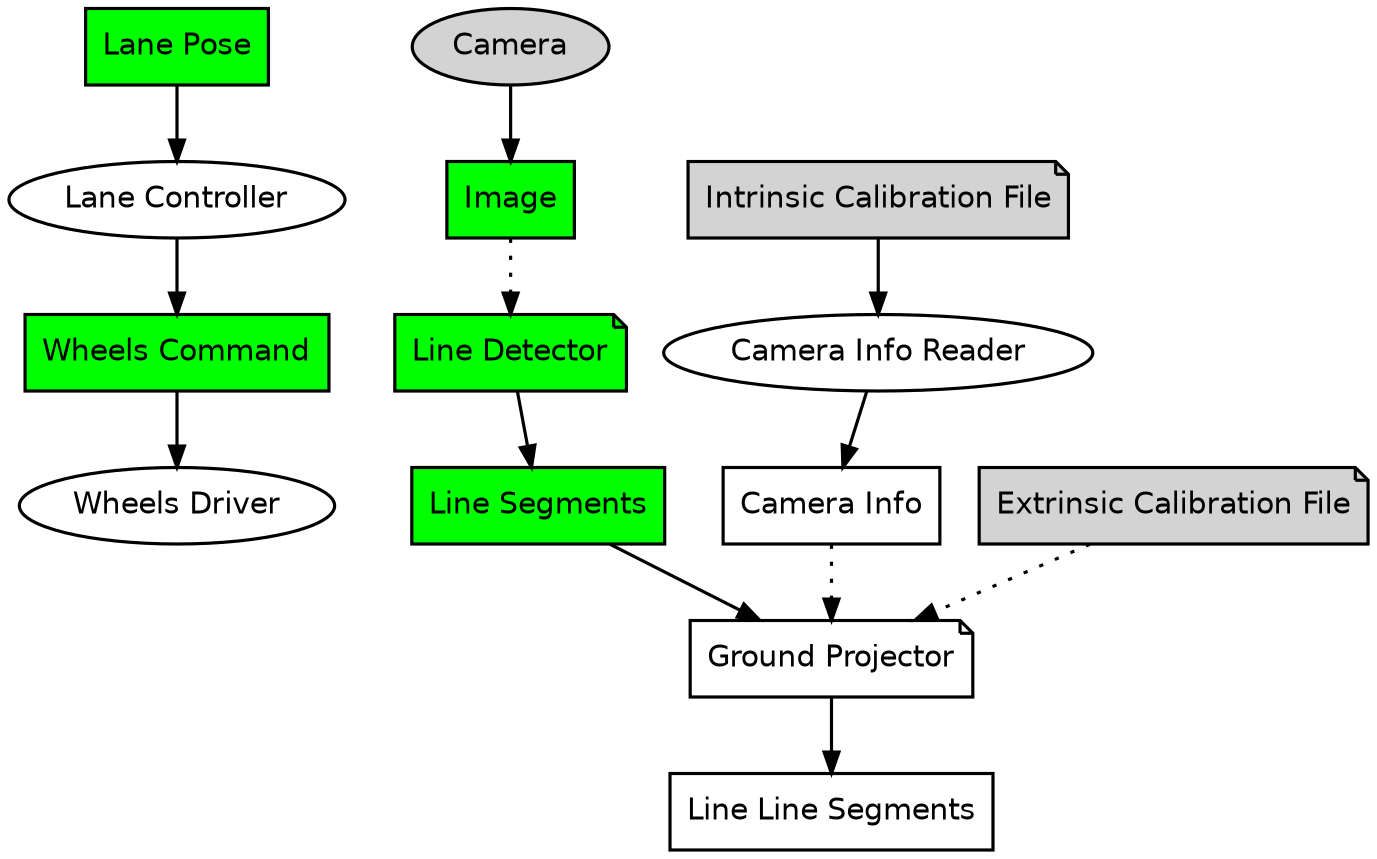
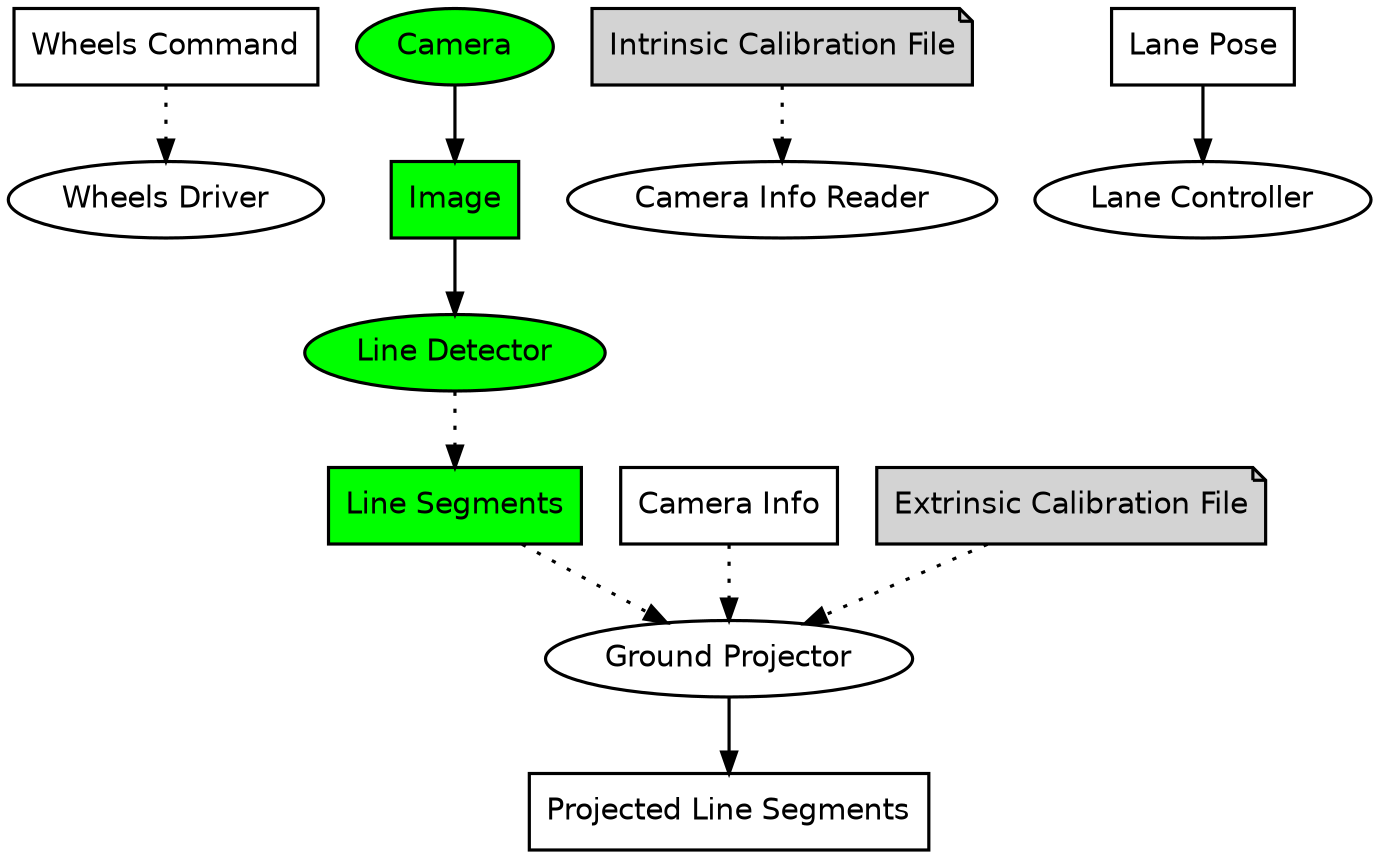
node "Lane Pose": fillcolor green -> white
node "Camera": fillcolor lightgrey -> green
edge "Lane Controller" -> "Wheels Command": removed
edge "Image" -> "Line Detector": style dotted -> solid
edge "Intrinsic Calibration File" -> "Camera Info Reader": style solid -> dotted
node "Wheels Command": fillcolor green -> white
node "Line Detector": shape note -> ellipse
edge "Wheels Command" -> "Wheels Driver": style solid -> dotted
edge "Line Detector" -> "Line Segments": style solid -> dotted
edge "Camera Info Reader" -> "Camera Info": removed
edge "Line Segments" -> "Ground Projector": style solid -> dotted
node "Ground Projector": shape note -> ellipse
node "Line Line Segments": label "Line Line Segments" -> "Projected Line Segments"
